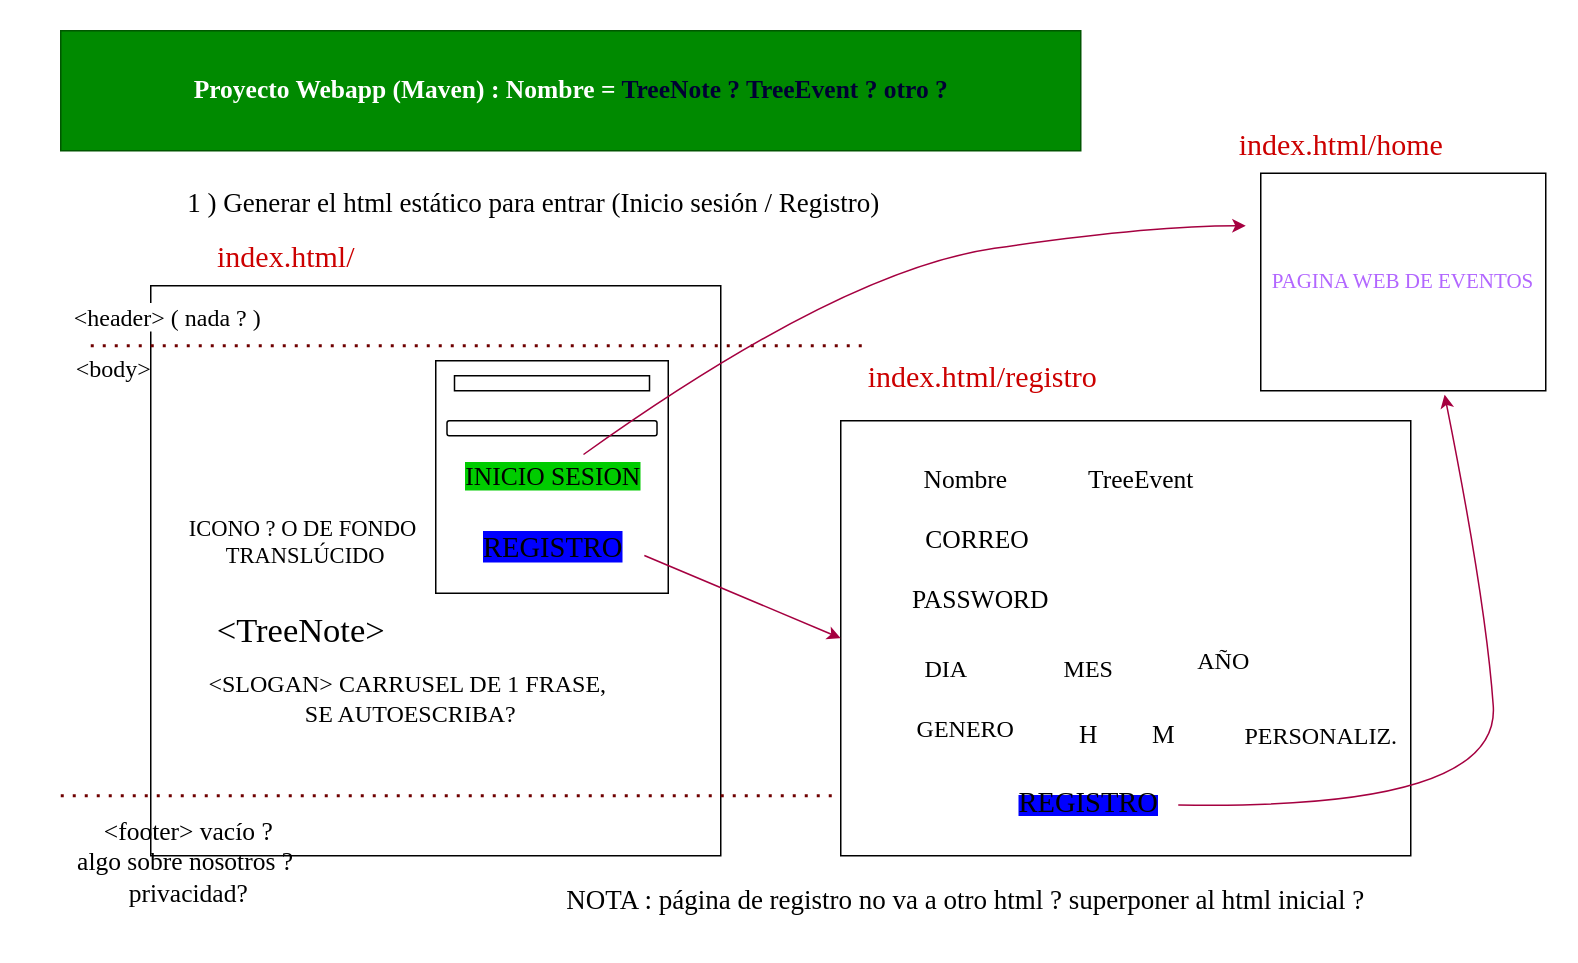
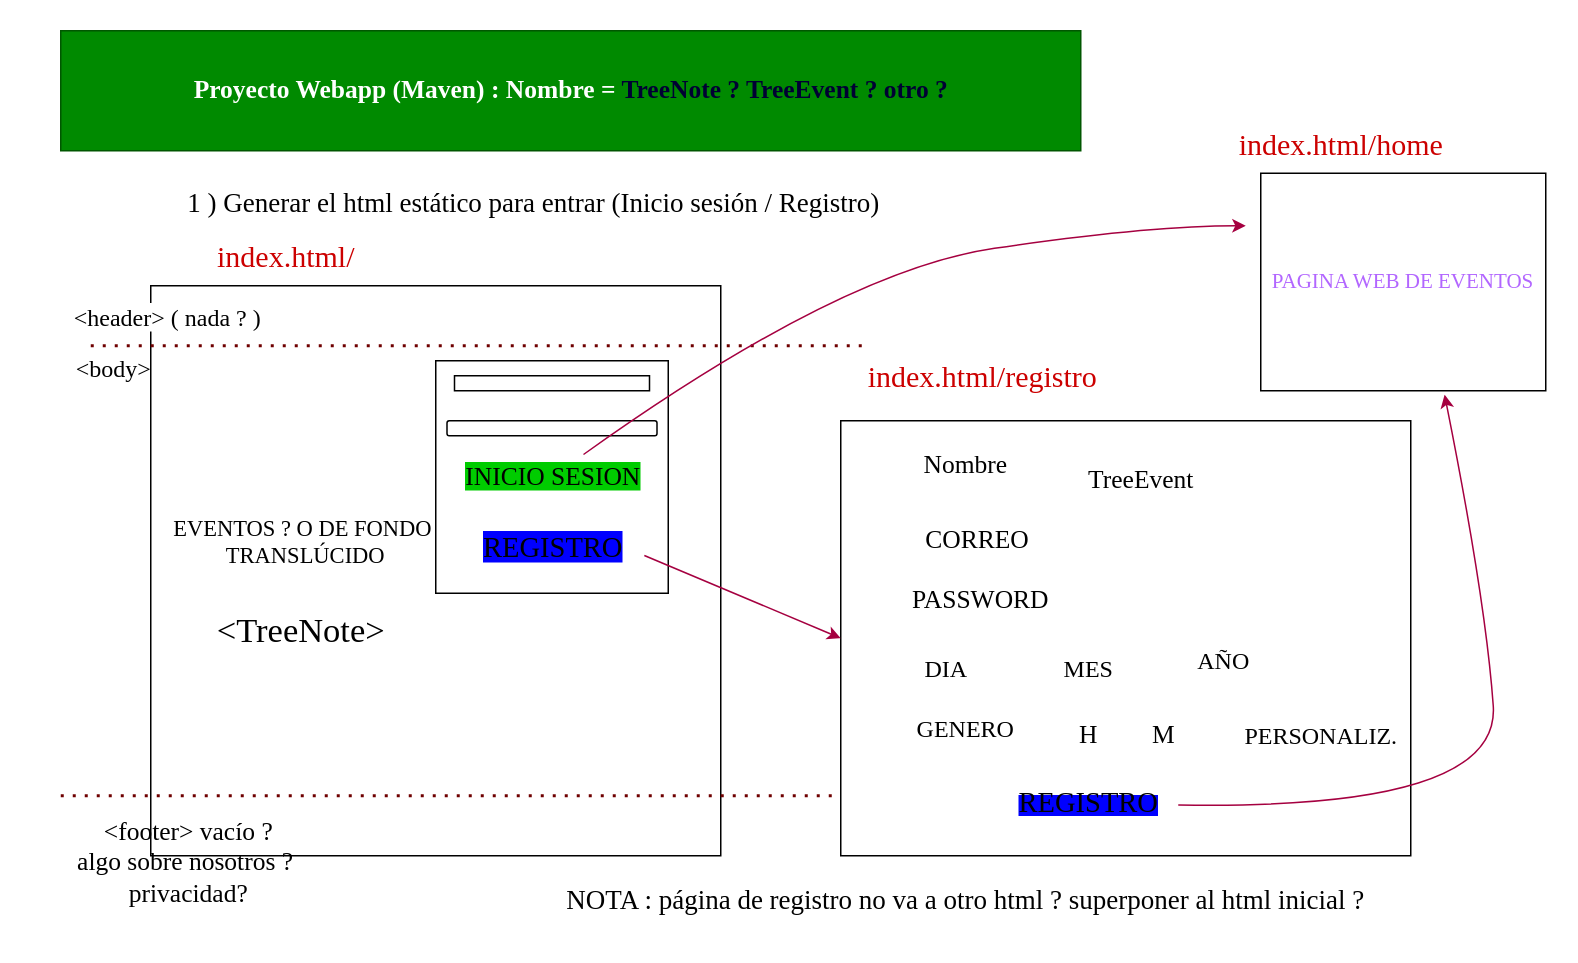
node "Nombre": moved (965, 481) -> (965, 466)
node "ICONO ? O DE FONDO TRANSLÚCIDO": label "ICONO ? O DE FONDO TRANSLÚCIDO" -> "EVENTOS ? O DE FONDO TRANSLÚCIDO"
node "<SLOGAN> CARRUSEL DE 1 FRASE, SE AUTOESCRIBA?": removed
